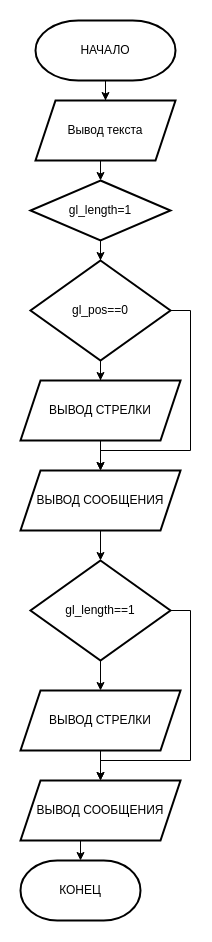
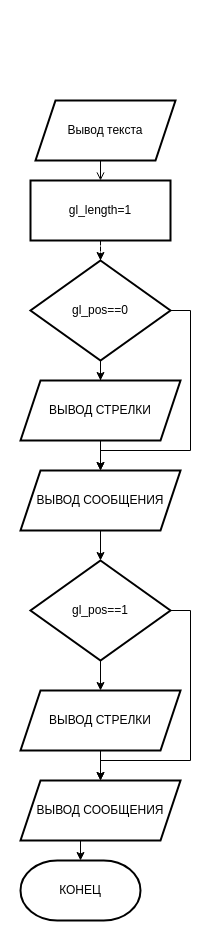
node "НАЧАЛО": removed
edge "НАЧАЛО" -> "Вывод текста": removed
edge "Вывод текста" -> "gl_length=1": arrowhead classic -> open
node "gl_length=1": shape diamond -> rectangle
edge "gl_length=1" -> "gl_pos==0": style solid -> dashed
node "gl_length==1": label "gl_length==1" -> "gl_pos==1"
